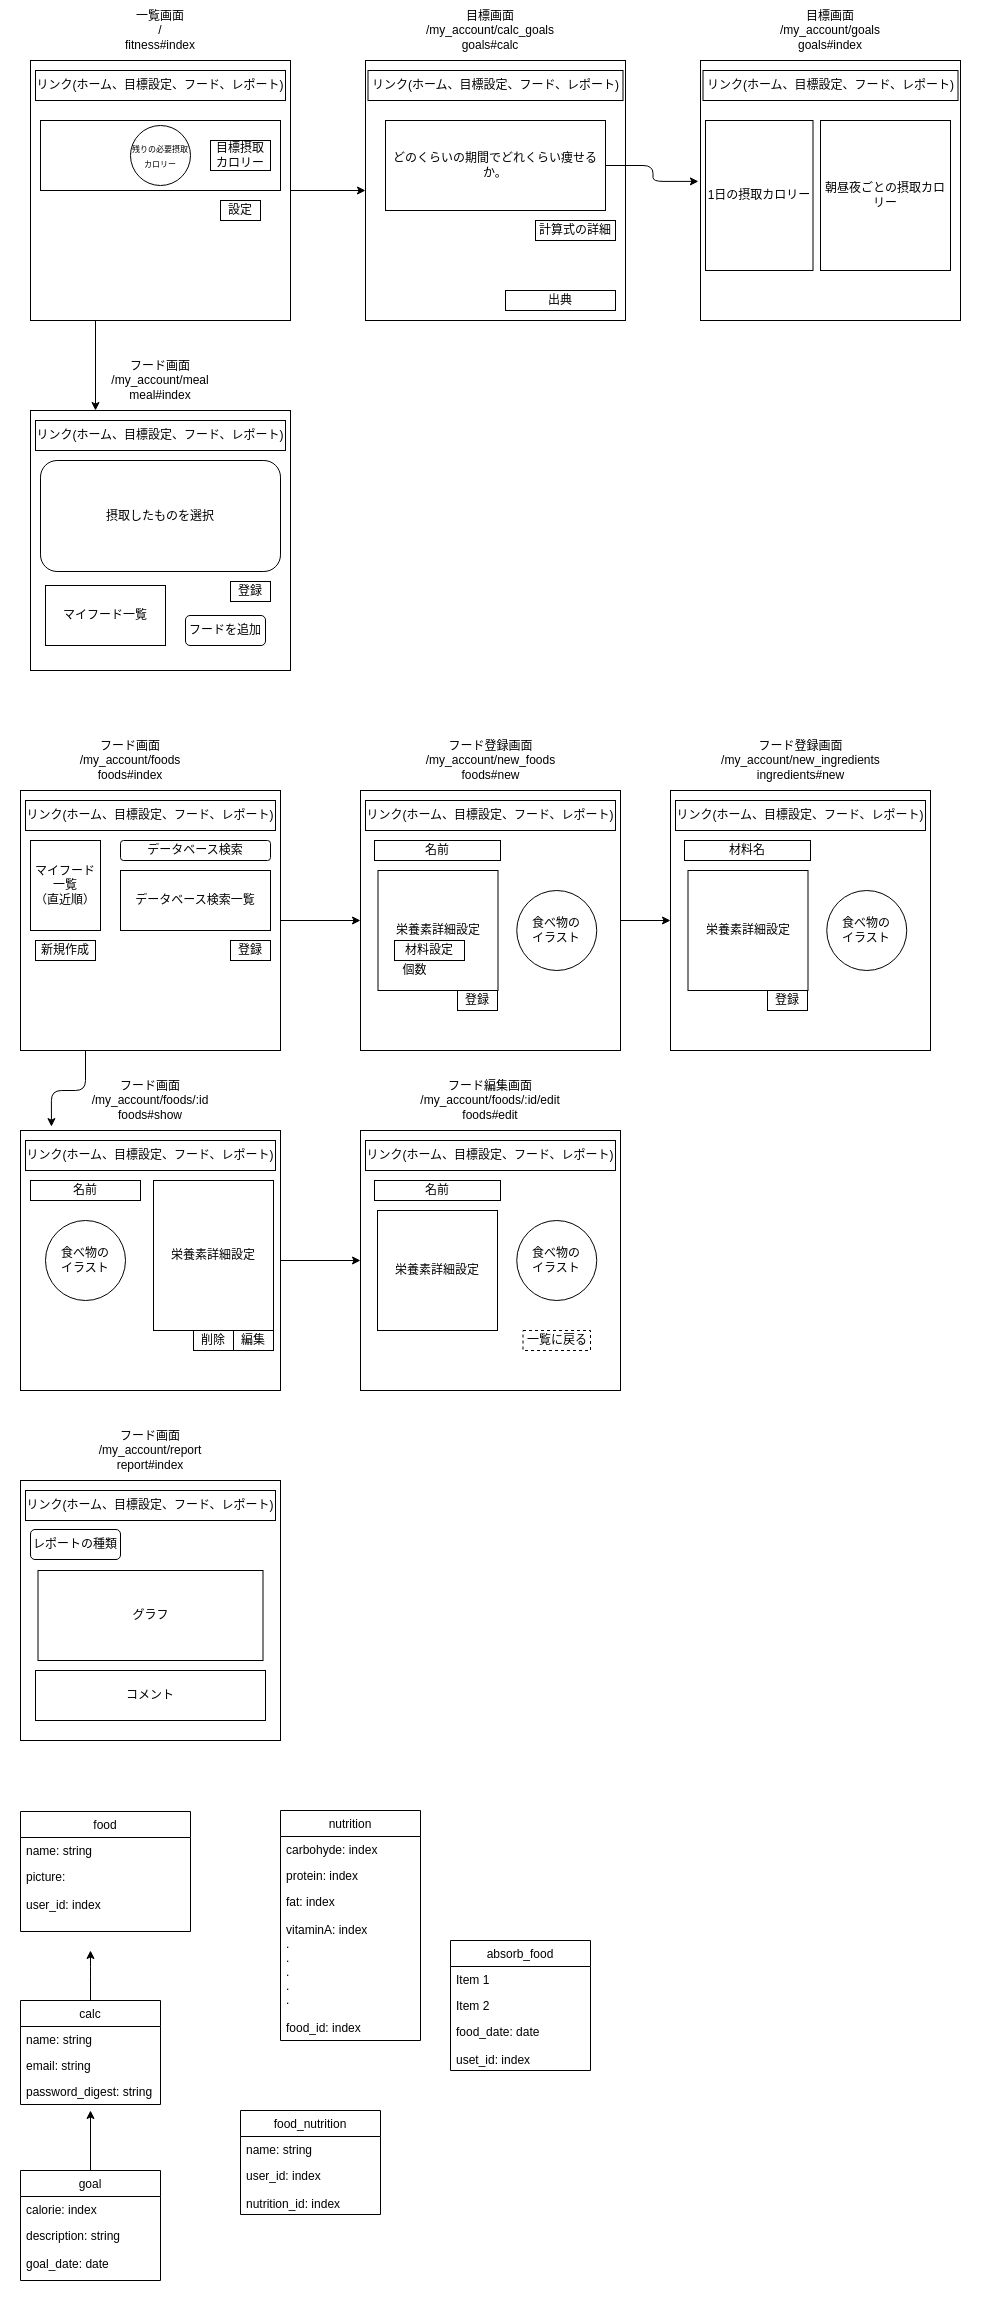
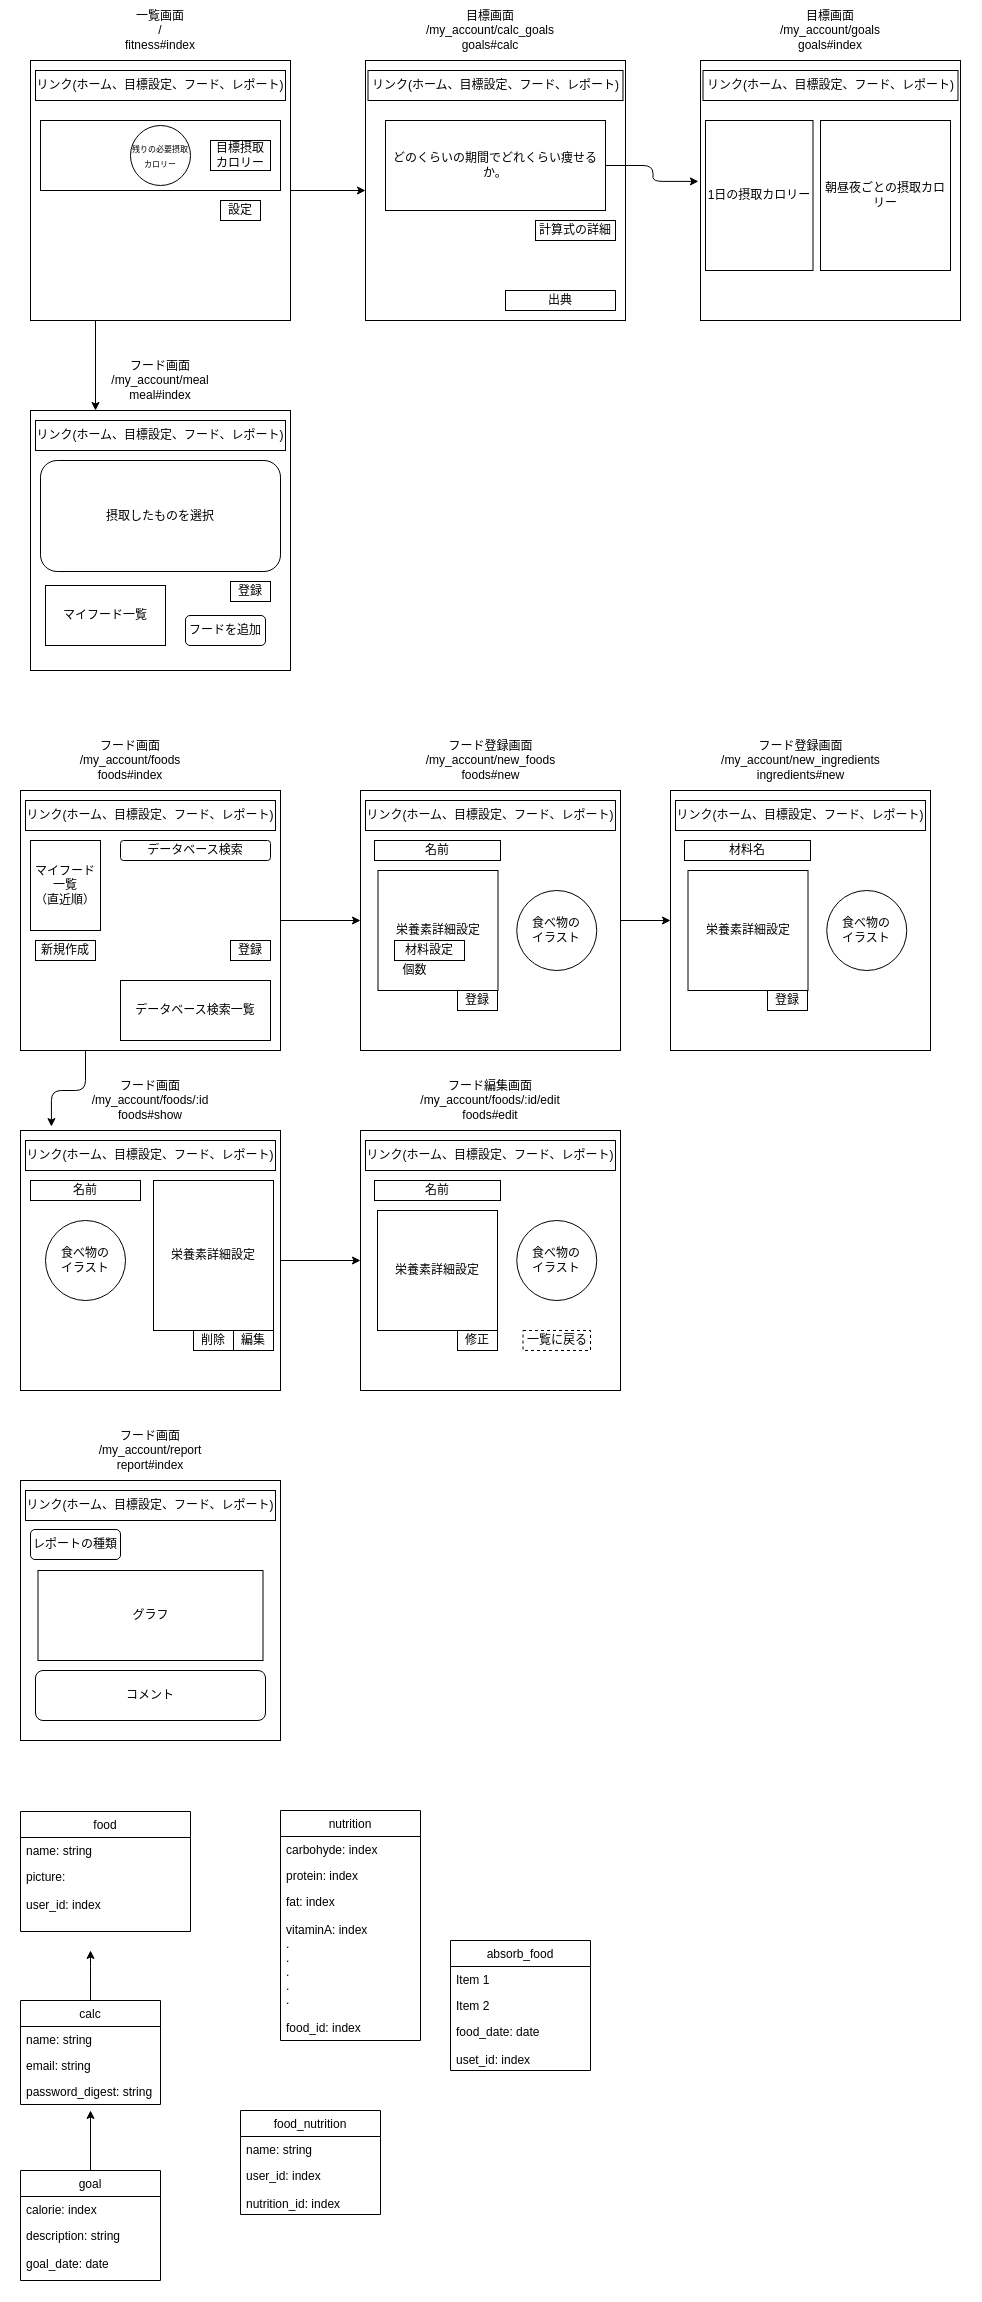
node "データベース検索一覧": moved (196, 901) -> (196, 1011)
node "修正": added
node "コメント": shape rectangle -> rounded rectangle
